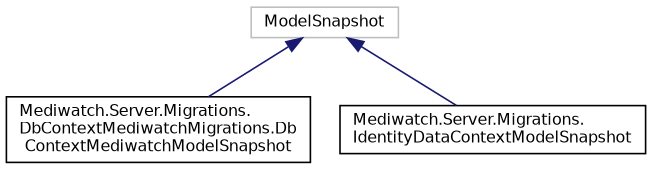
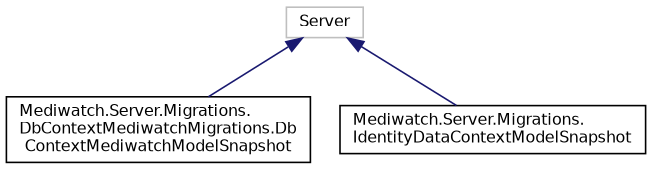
node "ModelSnapshot": label "ModelSnapshot" -> "Server"
